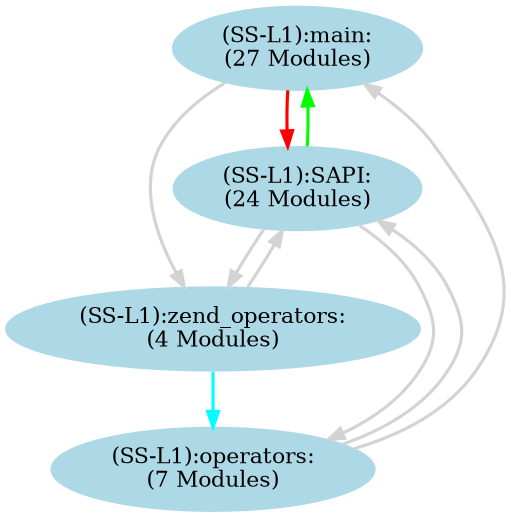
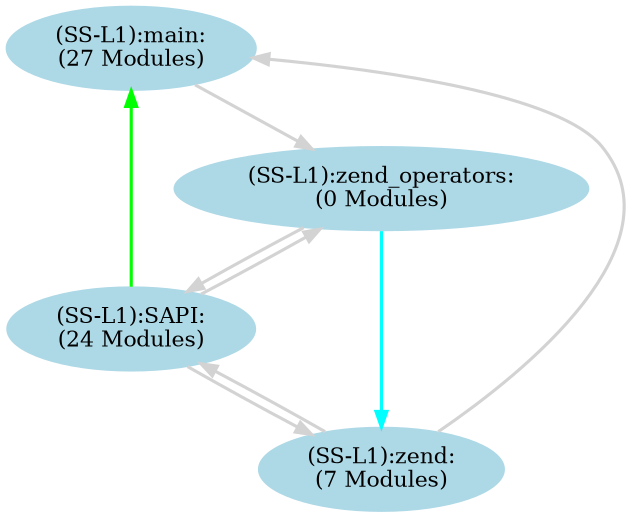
edge "(SS-L1):main: (27 Modules)" -> "(SS-L1):SAPI: (24 Modules)": removed
node "(SS-L1):zend_operators: (4 Modules)": label "(SS-L1):zend_operators: (4 Modules)" -> "(SS-L1):zend_operators: (0 Modules)"
node "(SS-L1):operators: (7 Modules)": label "(SS-L1):operators: (7 Modules)" -> "(SS-L1):zend: (7 Modules)"
